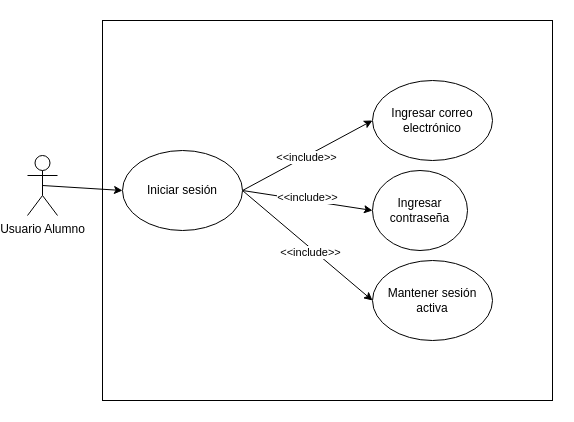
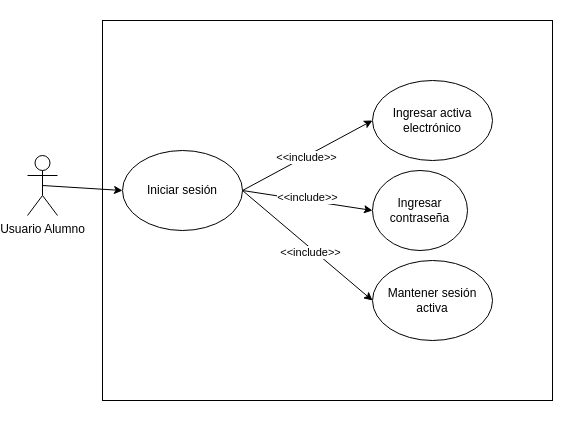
node "Ingresar correo electrónico": label "Ingresar correo electrónico" -> "Ingresar activa electrónico"
